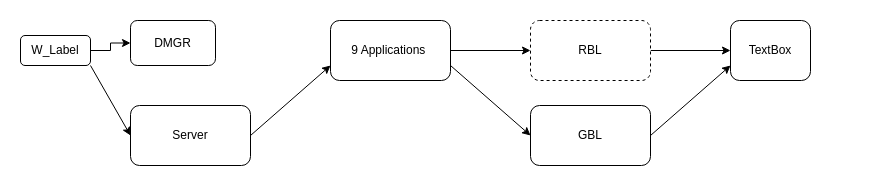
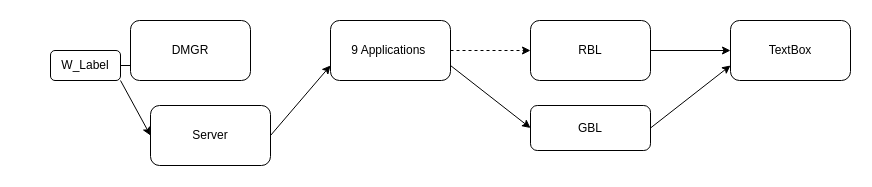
node "DMGR": size 85x45 -> 120x60
node "W_Label": moved (56, 51) -> (86, 66)
edge "9 Applications" -> "RBL": style solid -> dashed
node "RBL": style dashed -> solid
node "TextBox": size 80x60 -> 120x60
node "Server": moved (191, 136) -> (211, 136)
node "GBL": size 120x60 -> 120x45
